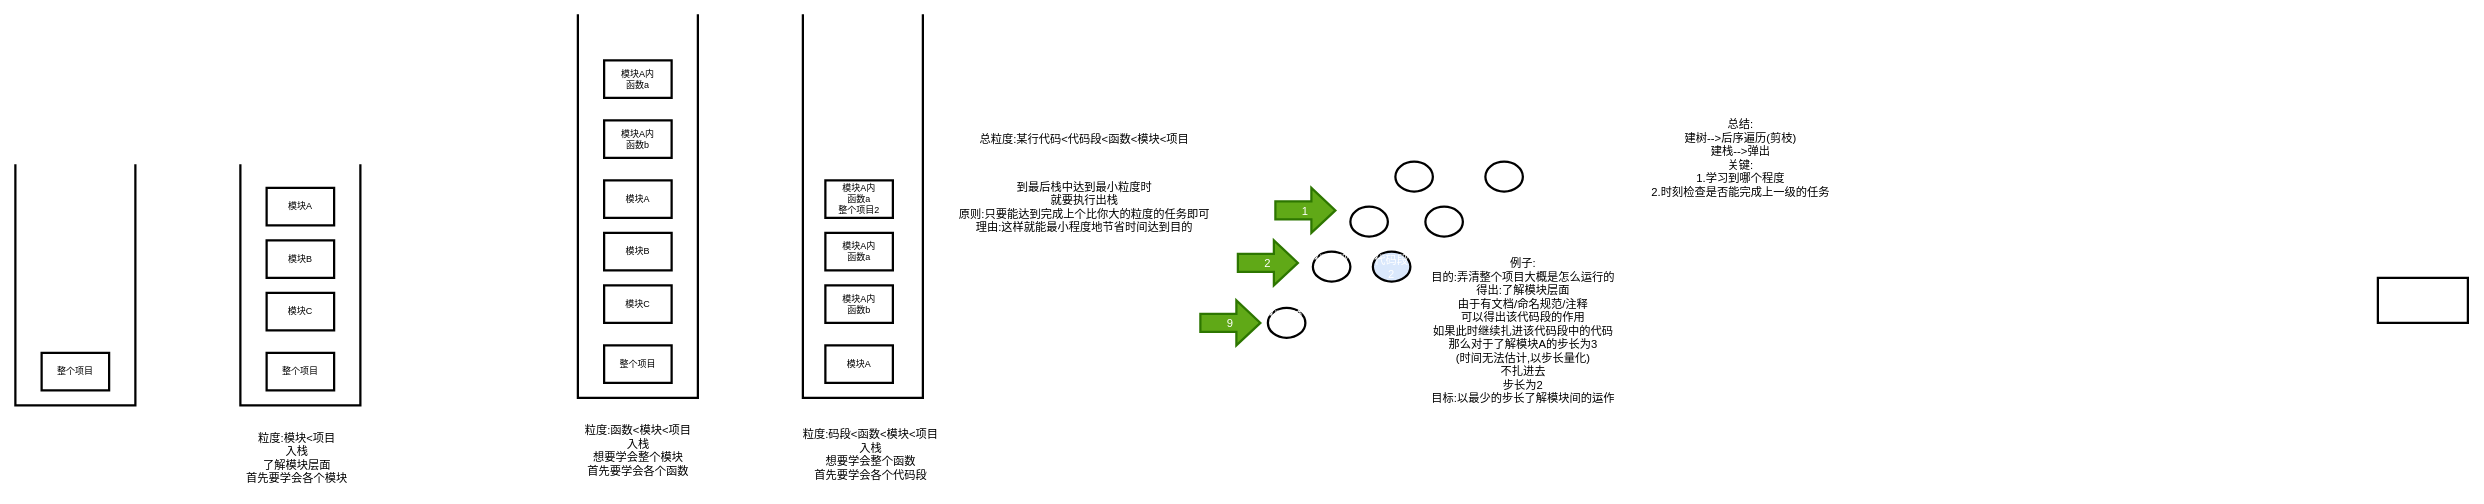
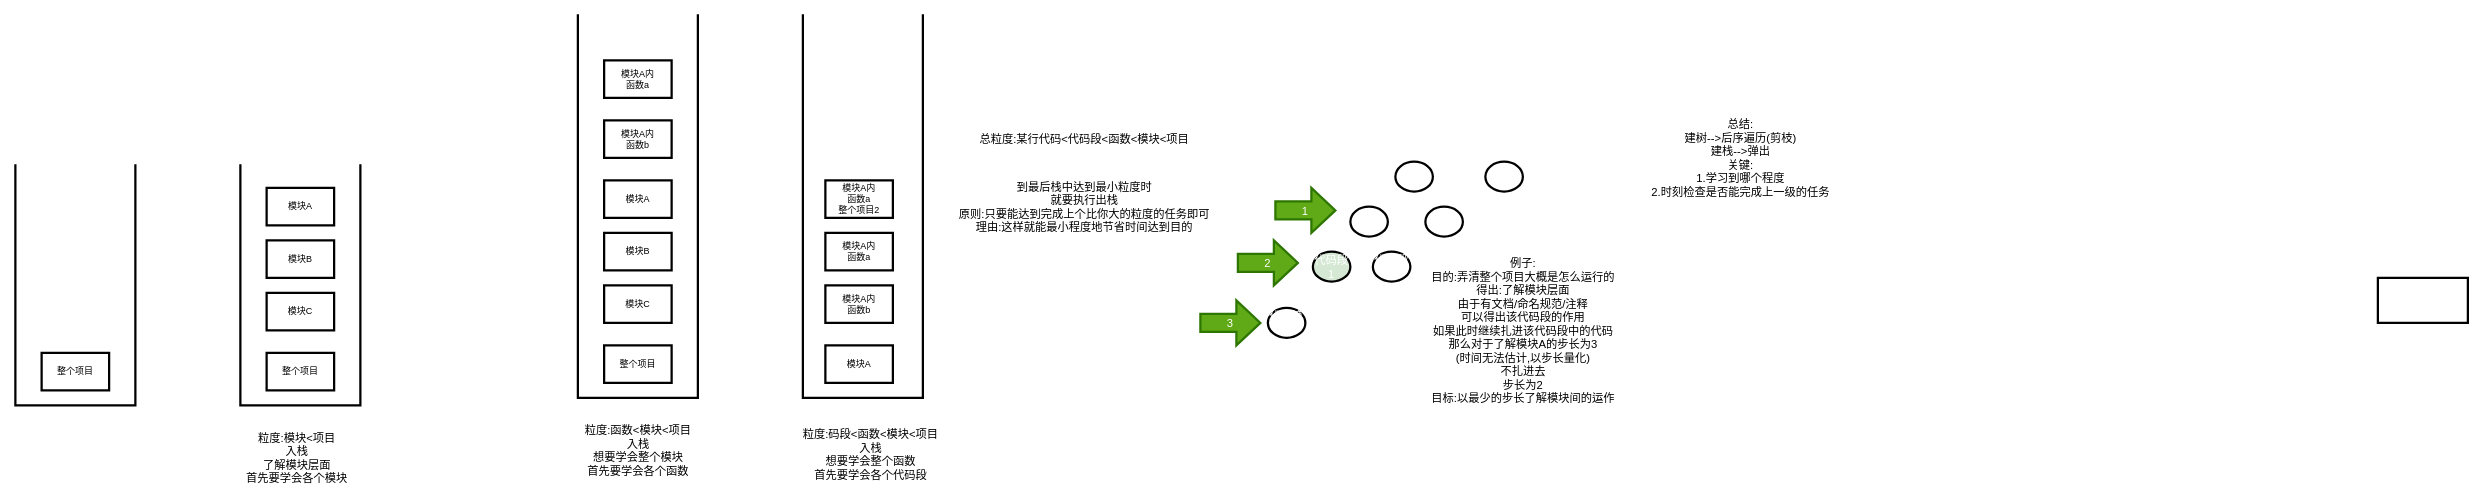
node "代码段1": fillcolor #ffffff -> #d5e8d4
node "代码段2": fillcolor #dae8fc -> #ffffff
node "9": label "9" -> "3"
